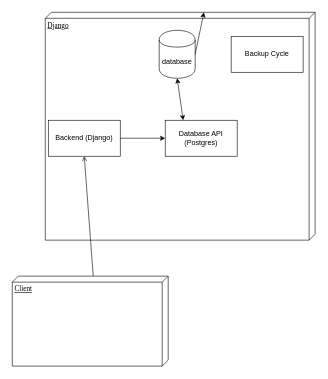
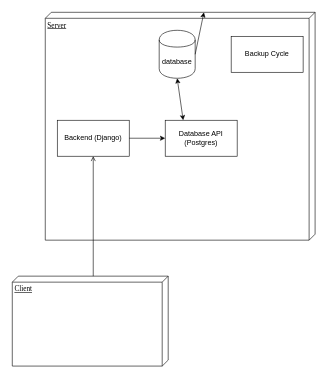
node "Django": label "Django" -> "Server"
node "Backend (Django)": moved (84, 138) -> (93, 138)
